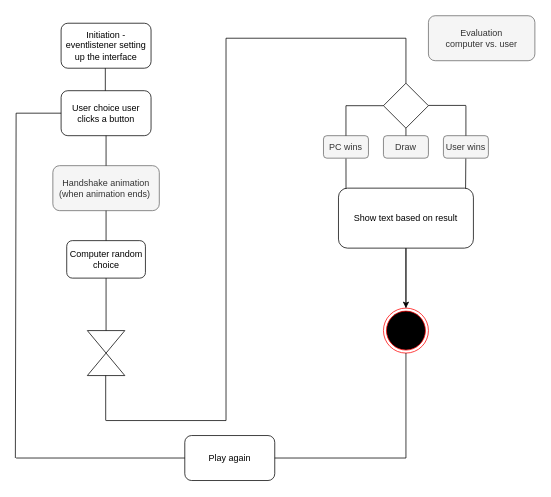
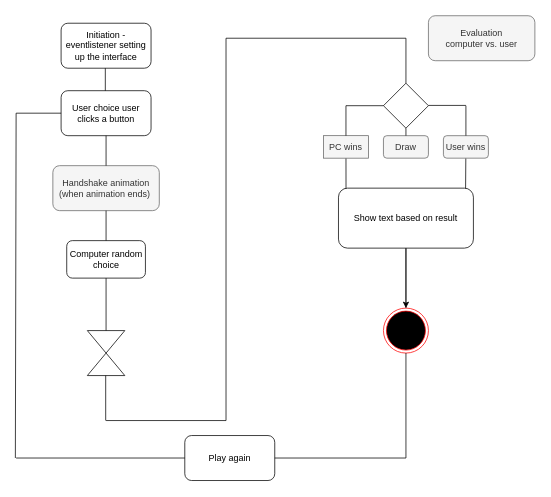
node "PC wins": shape rounded rectangle -> rectangle
